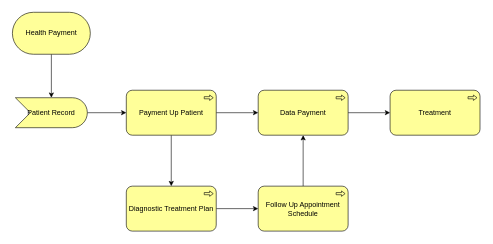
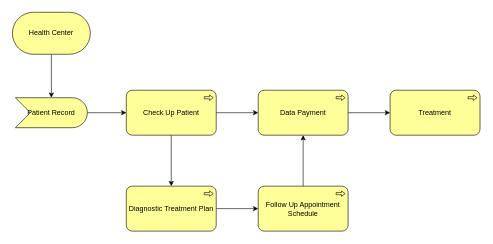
node "Health Payment": label "Health Payment" -> "Health Center"
node "Payment Up Patient": label "Payment Up Patient" -> "Check Up Patient"
